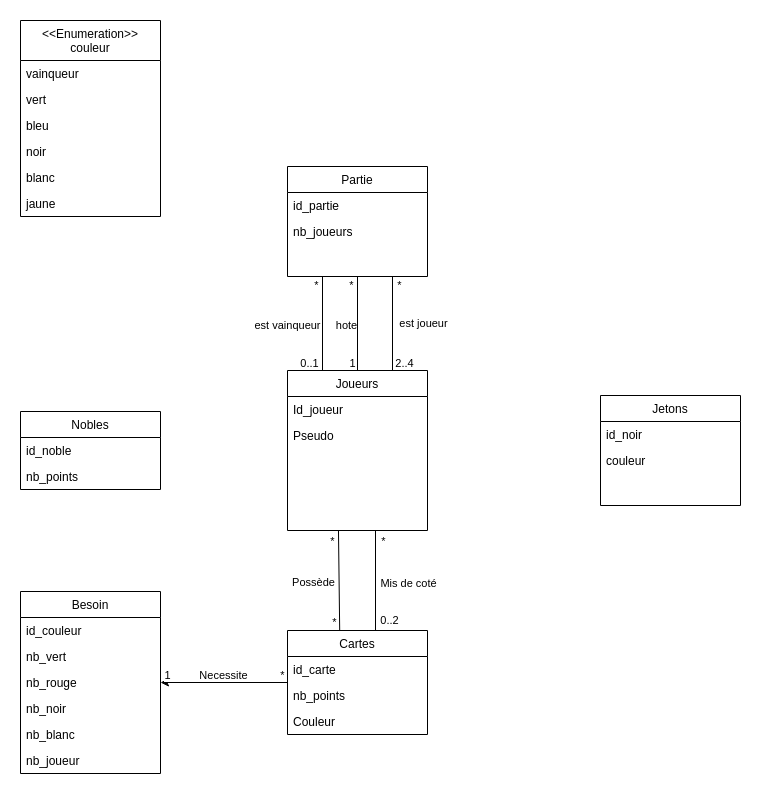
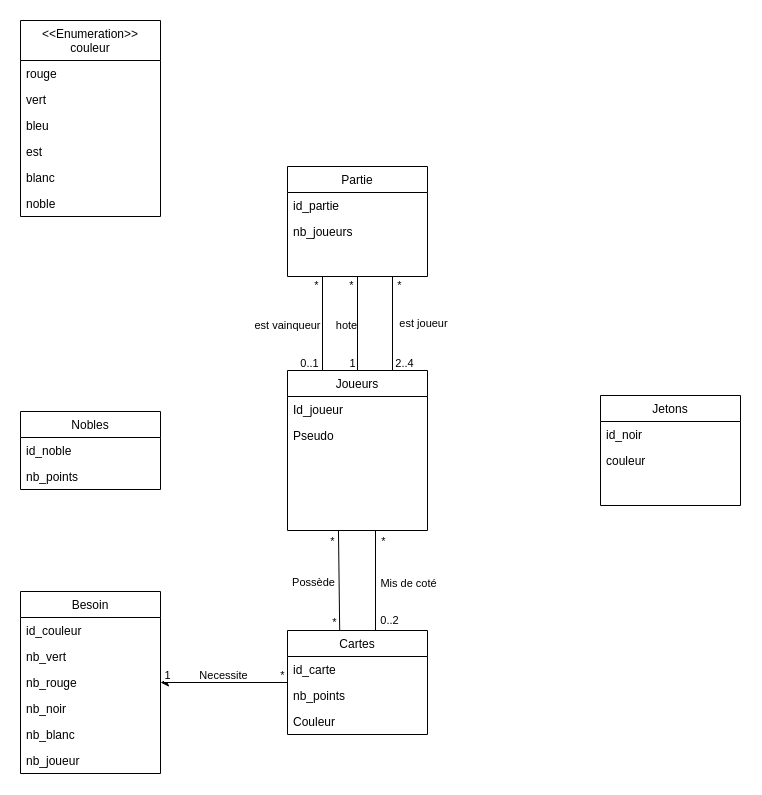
node "vainqueur": label "vainqueur" -> "rouge"
node "noir": label "noir" -> "est"
node "jaune": label "jaune" -> "noble"
